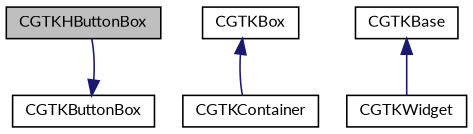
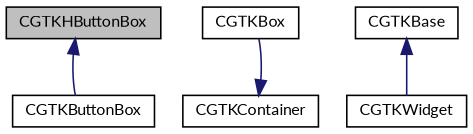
edge "CGTKHButtonBox" -> "CGTKButtonBox": reversed
edge "CGTKContainer" -> "CGTKBox": reversed
